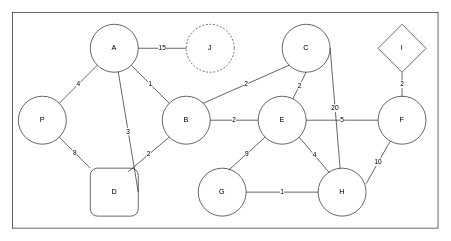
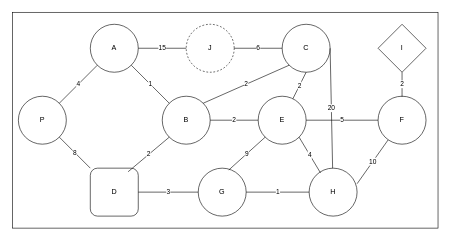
edge "J" -- "C": added, label "6"
edge "A" -- "D": now "G" -- "D"
node "H": moved (342, 192) -> (333, 192)
